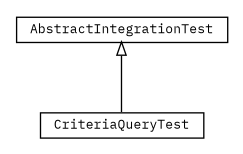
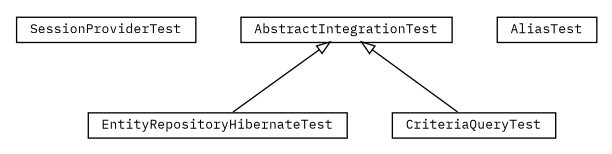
node "SessionProviderTest": added
node "AliasTest": added
node "EntityRepositoryHibernateTest": added
